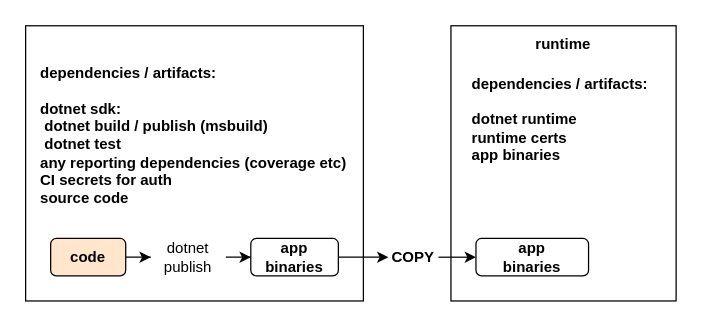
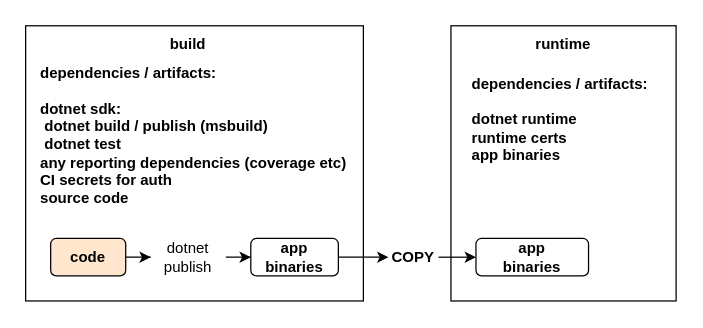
node "build": added
